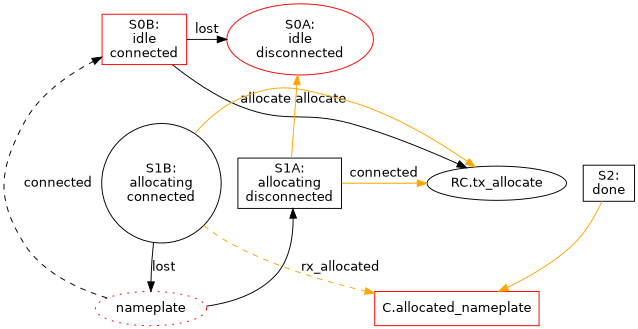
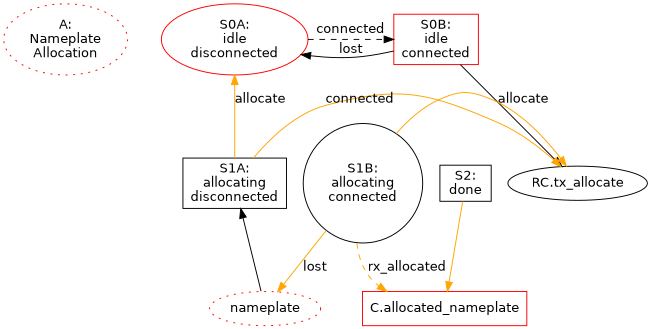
node "A: Nameplate Allocation": added
edge "nameplate" -> "S0B: idle connected": now "S0A: idle disconnected" -> "S0B: idle connected"
edge "S1B: allocating connected" -> "nameplate": color black -> orange
